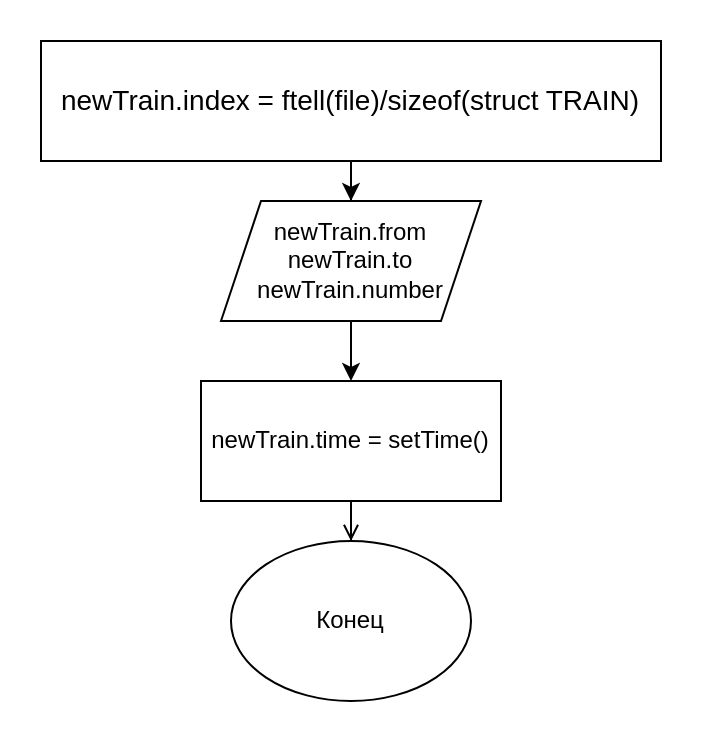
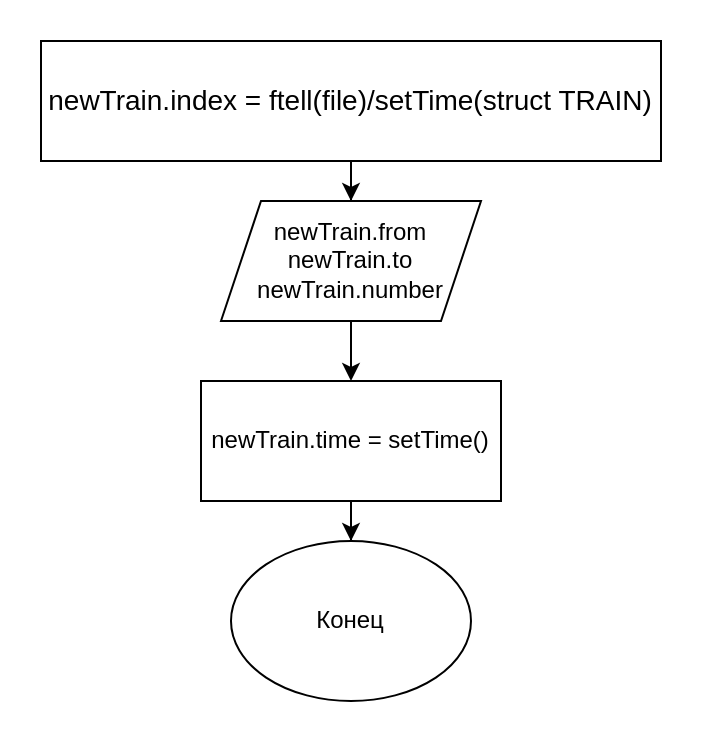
node "newTrain.index = ftell(file)/sizeof(struct TRAIN)": label "newTrain.index = ftell(file)/sizeof(struct TRAIN)" -> "newTrain.index = ftell(file)/setTime(struct TRAIN)"
edge "newTrain.time = setTime()" -> "Конец": arrowhead open -> classic
